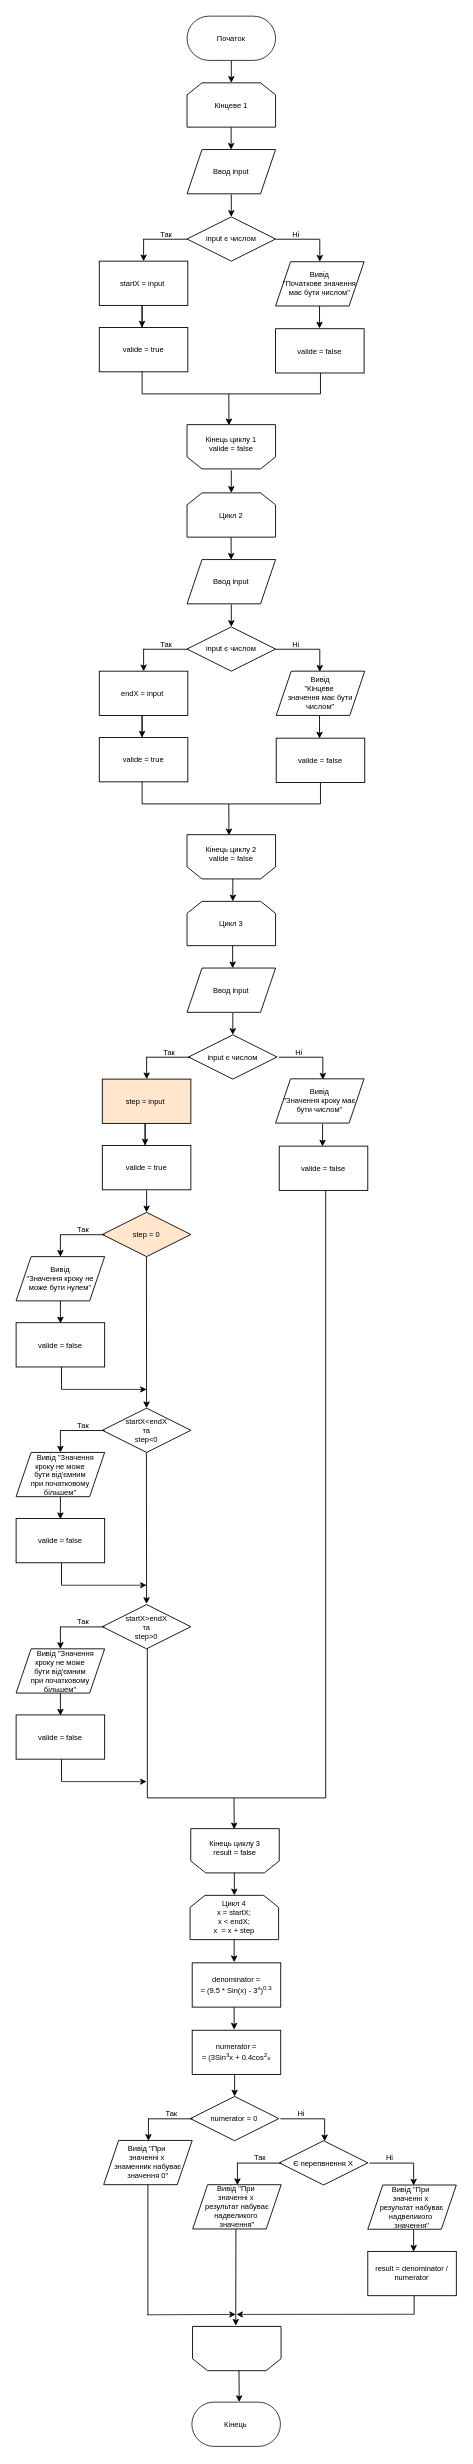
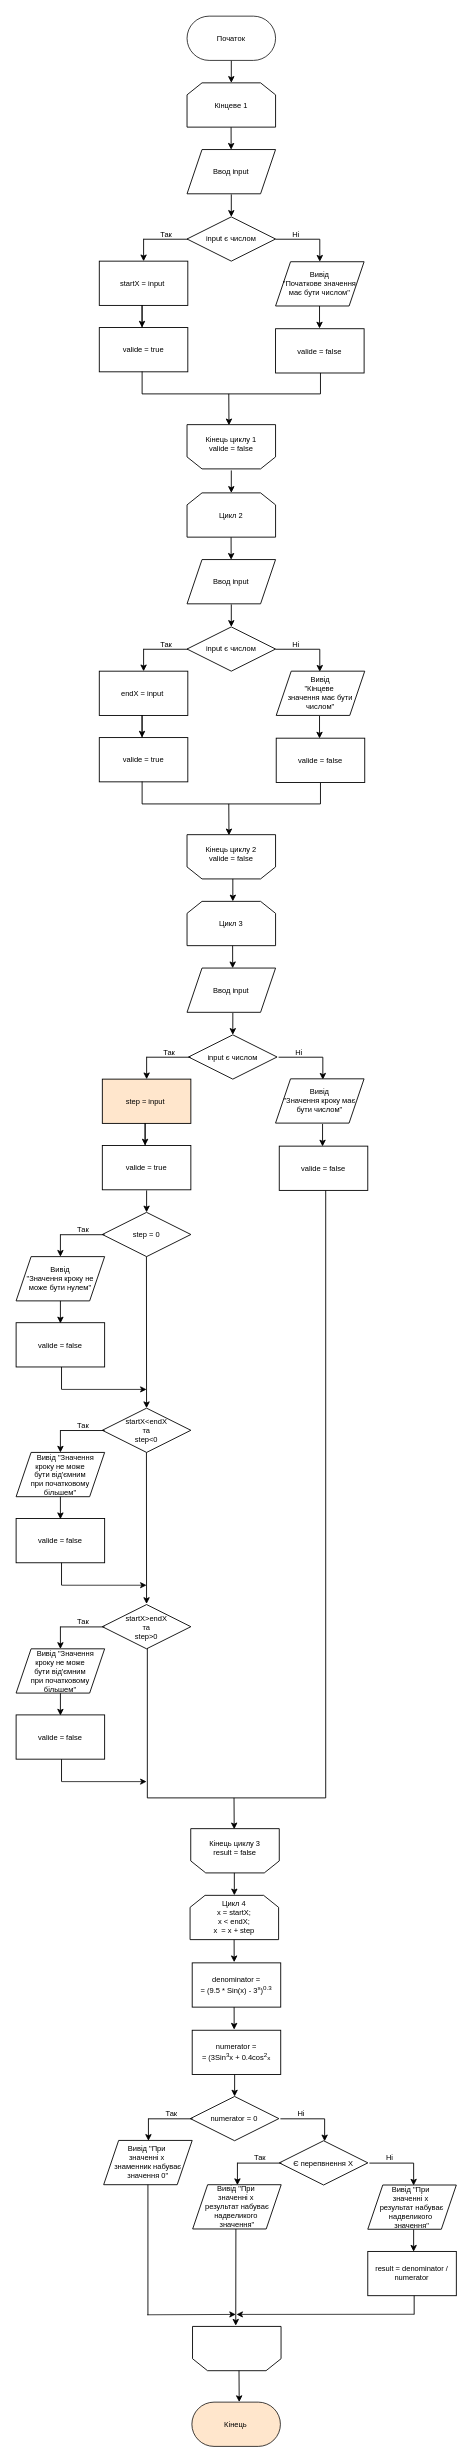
node "step = 0": fillcolor #ffe6cc -> #ffffff
node "Кінець": fillcolor #ffffff -> #ffe6cc
